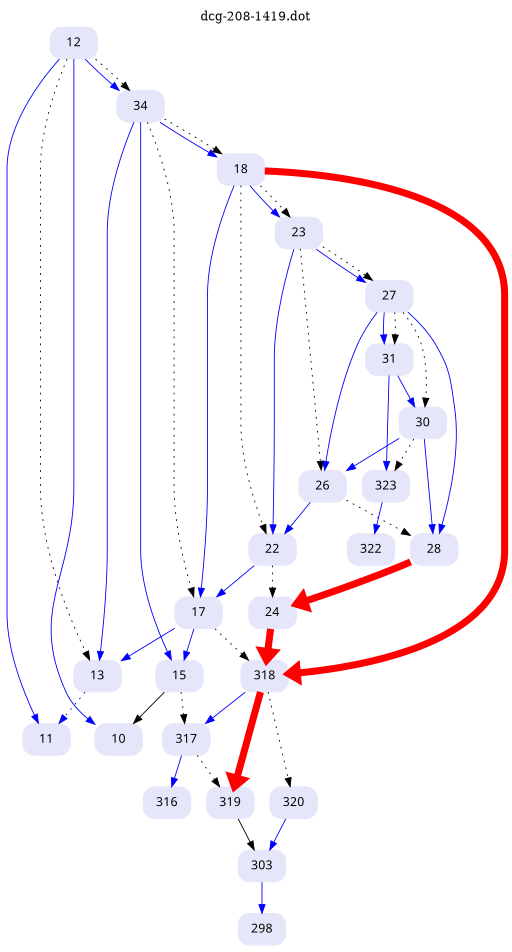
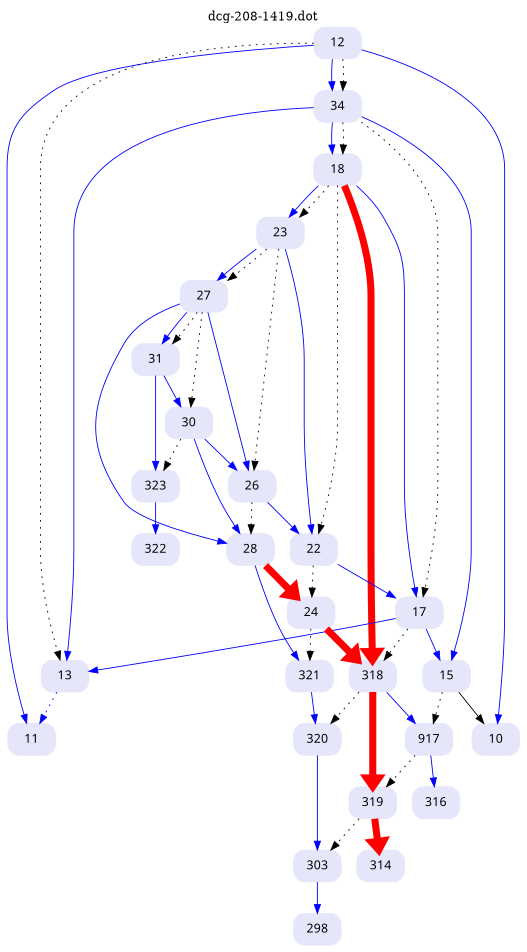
node "321": added
node "317": label "317" -> "917"
edge "319" -> "303": style solid -> dotted
node "314": added
